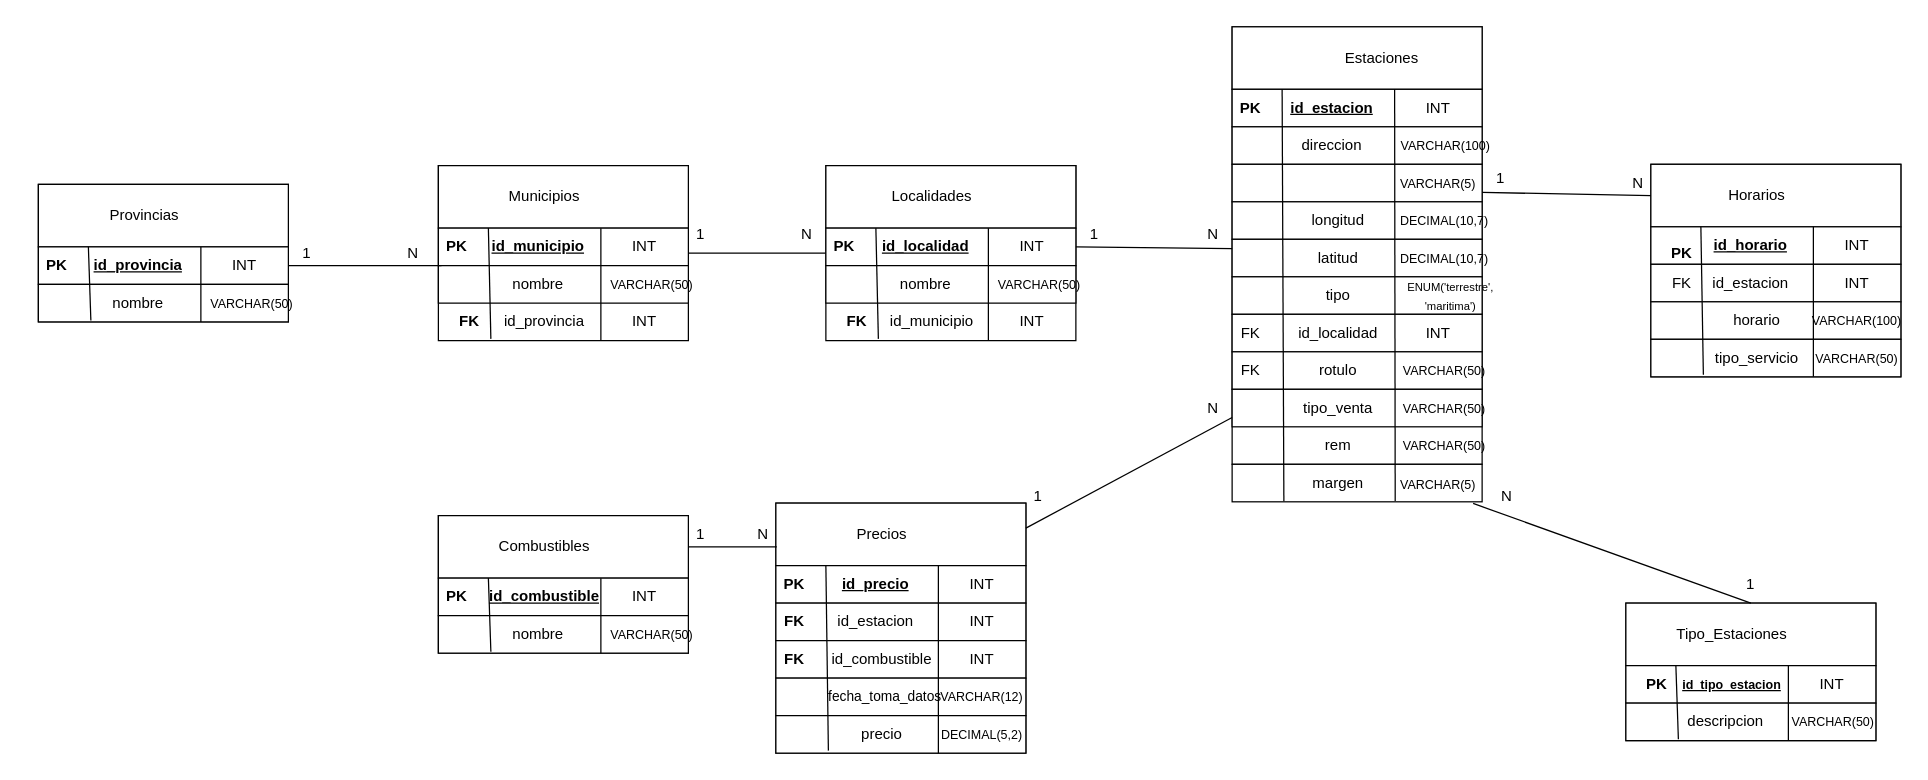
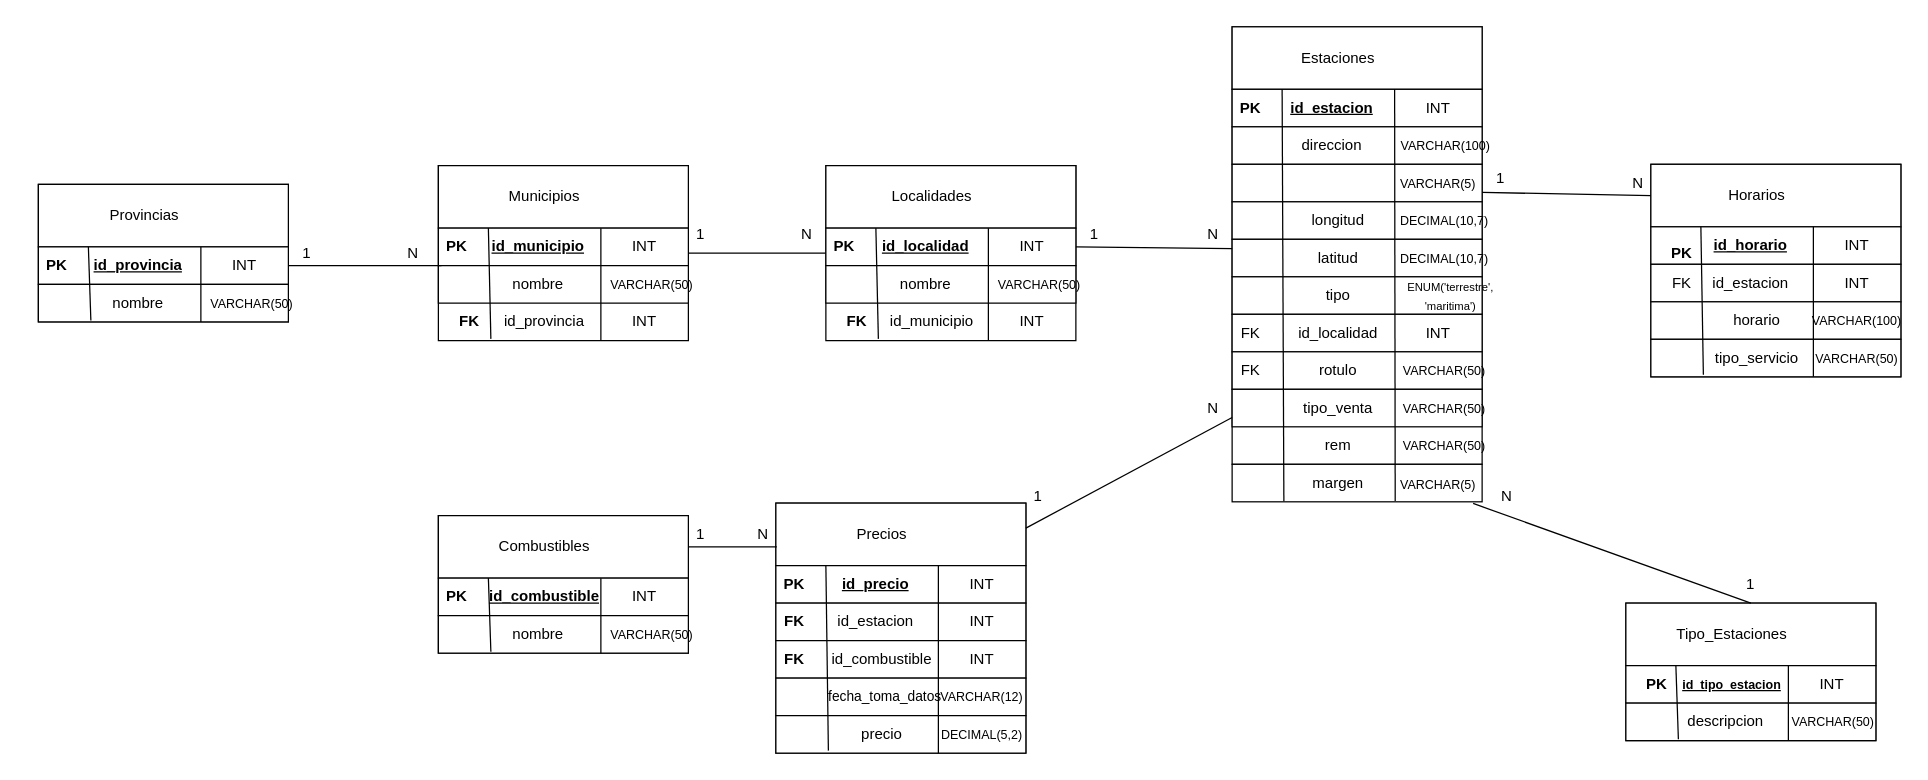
node "Estaciones": moved (1382, 58) -> (1338, 58)
